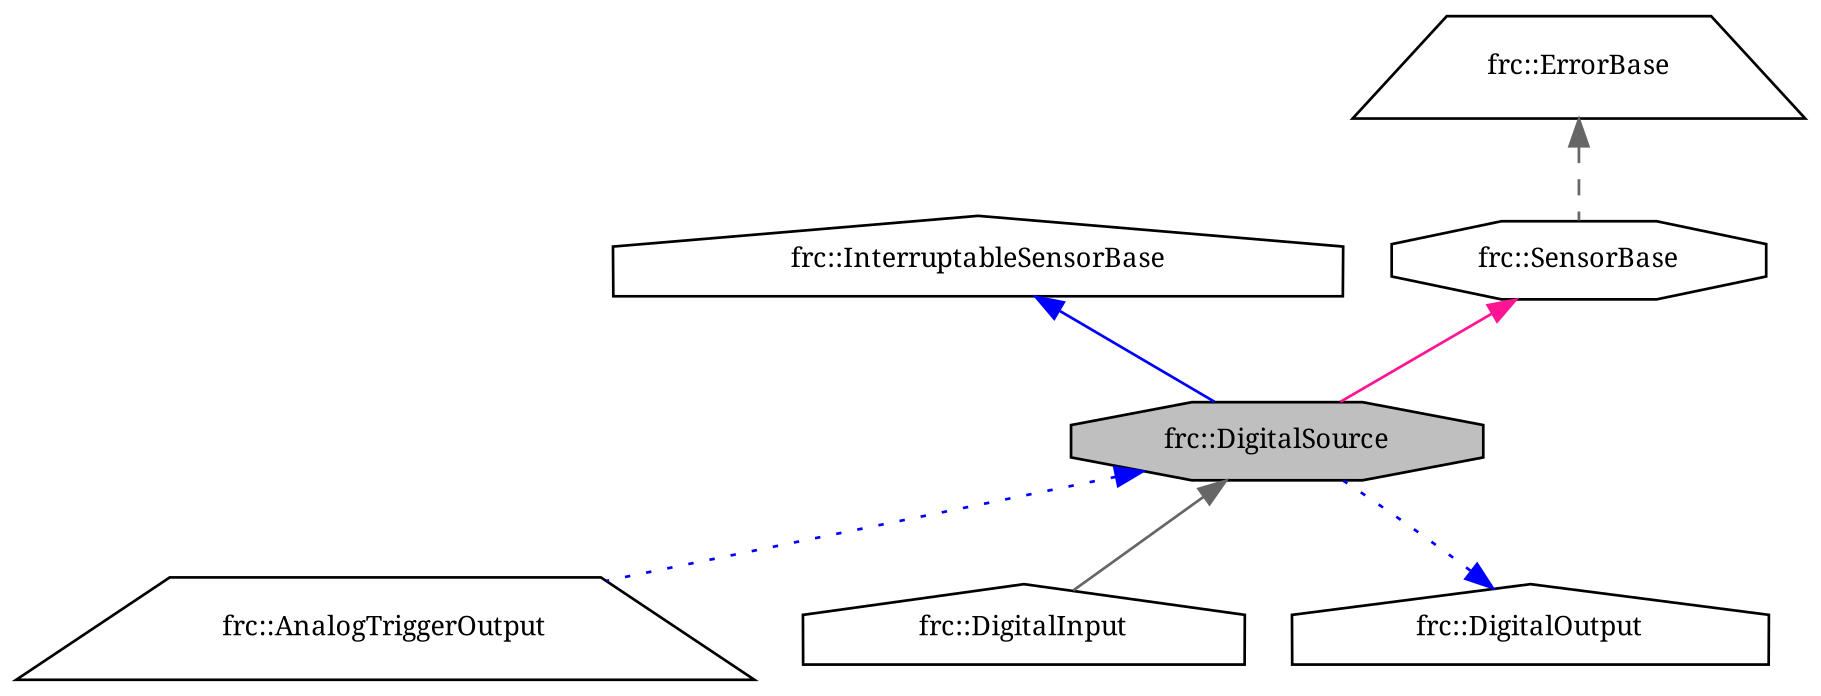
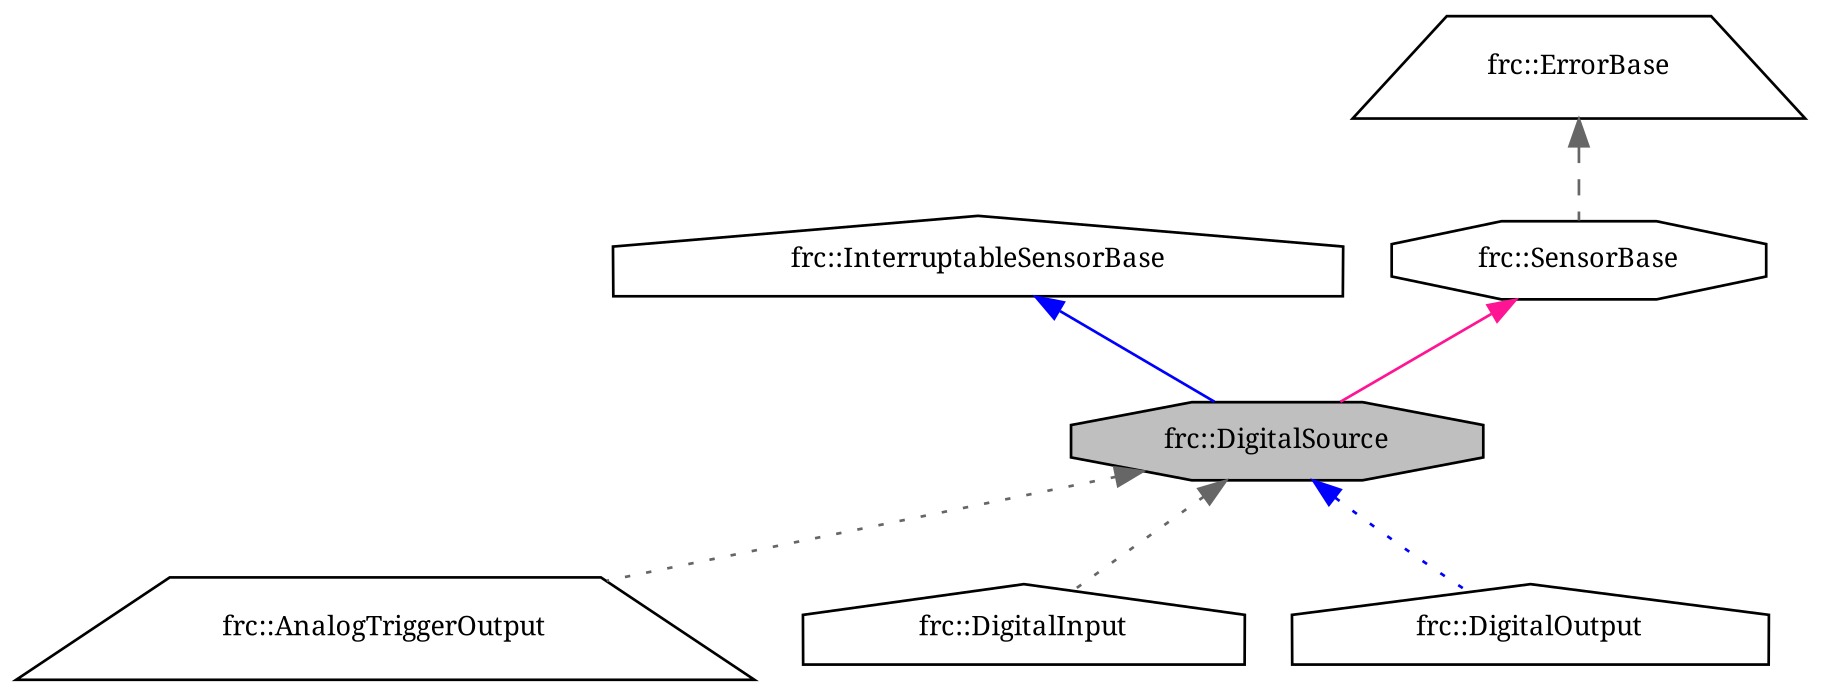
edge "frc::DigitalSource" -> "frc::DigitalOutput": reversed
edge "frc::AnalogTriggerOutput" -> "frc::DigitalSource": color blue -> gray40
edge "frc::DigitalInput" -> "frc::DigitalSource": style solid -> dotted
